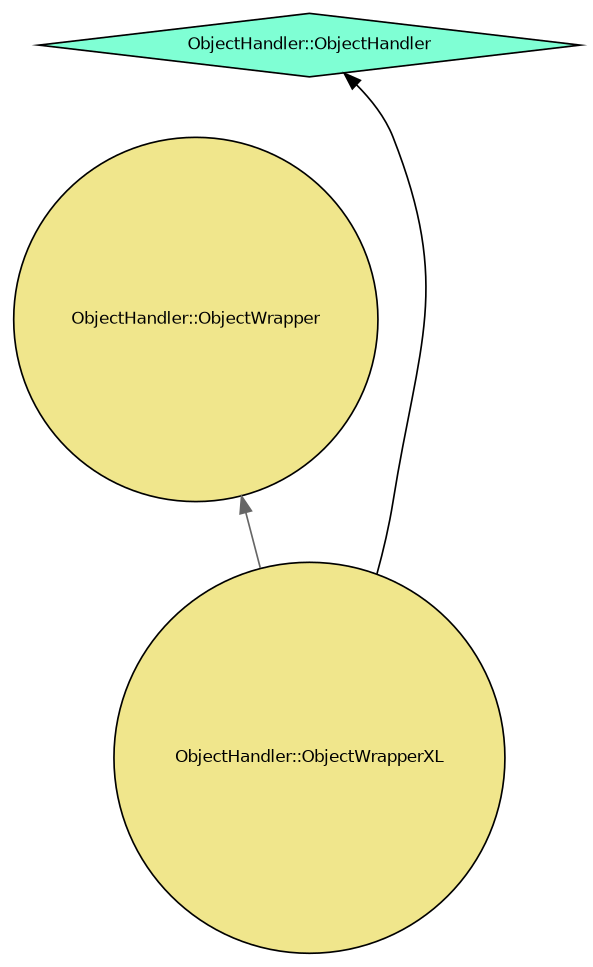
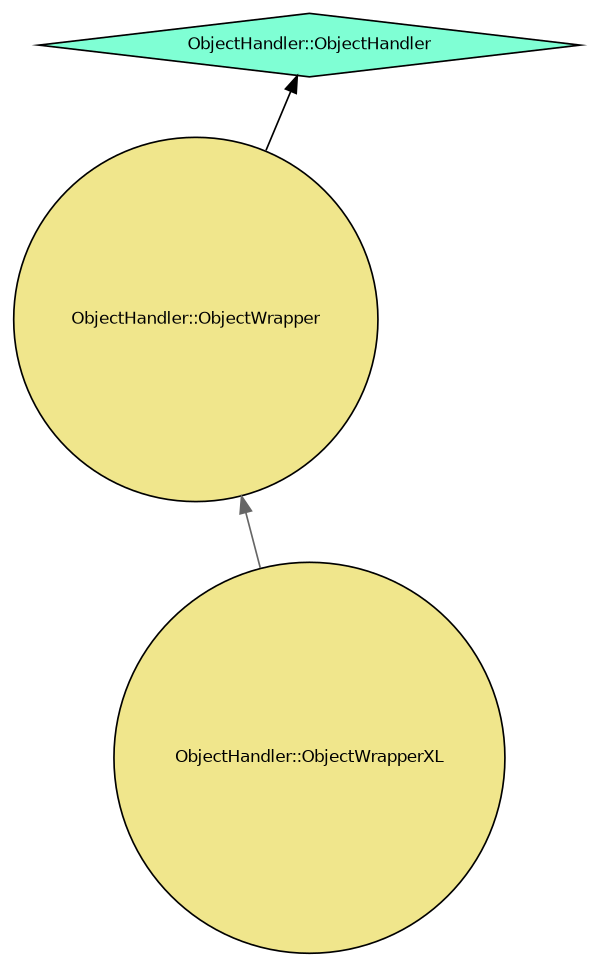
edge "ObjectHandler::ObjectWrapperXL" -> "ObjectHandler::ObjectHandler": now "ObjectHandler::ObjectWrapper" -> "ObjectHandler::ObjectHandler"
